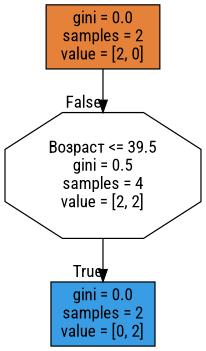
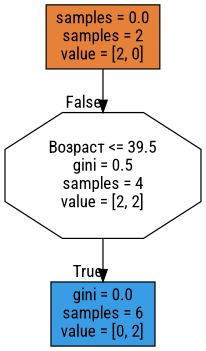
node "gini = 0.0 samples = 2 value = [2, 0]": label "gini = 0.0 samples = 2 value = [2, 0]" -> "samples = 0.0 samples = 2 value = [2, 0]"
node "gini = 0.0 samples = 2 value = [0, 2]": label "gini = 0.0 samples = 2 value = [0, 2]" -> "gini = 0.0 samples = 6 value = [0, 2]"
